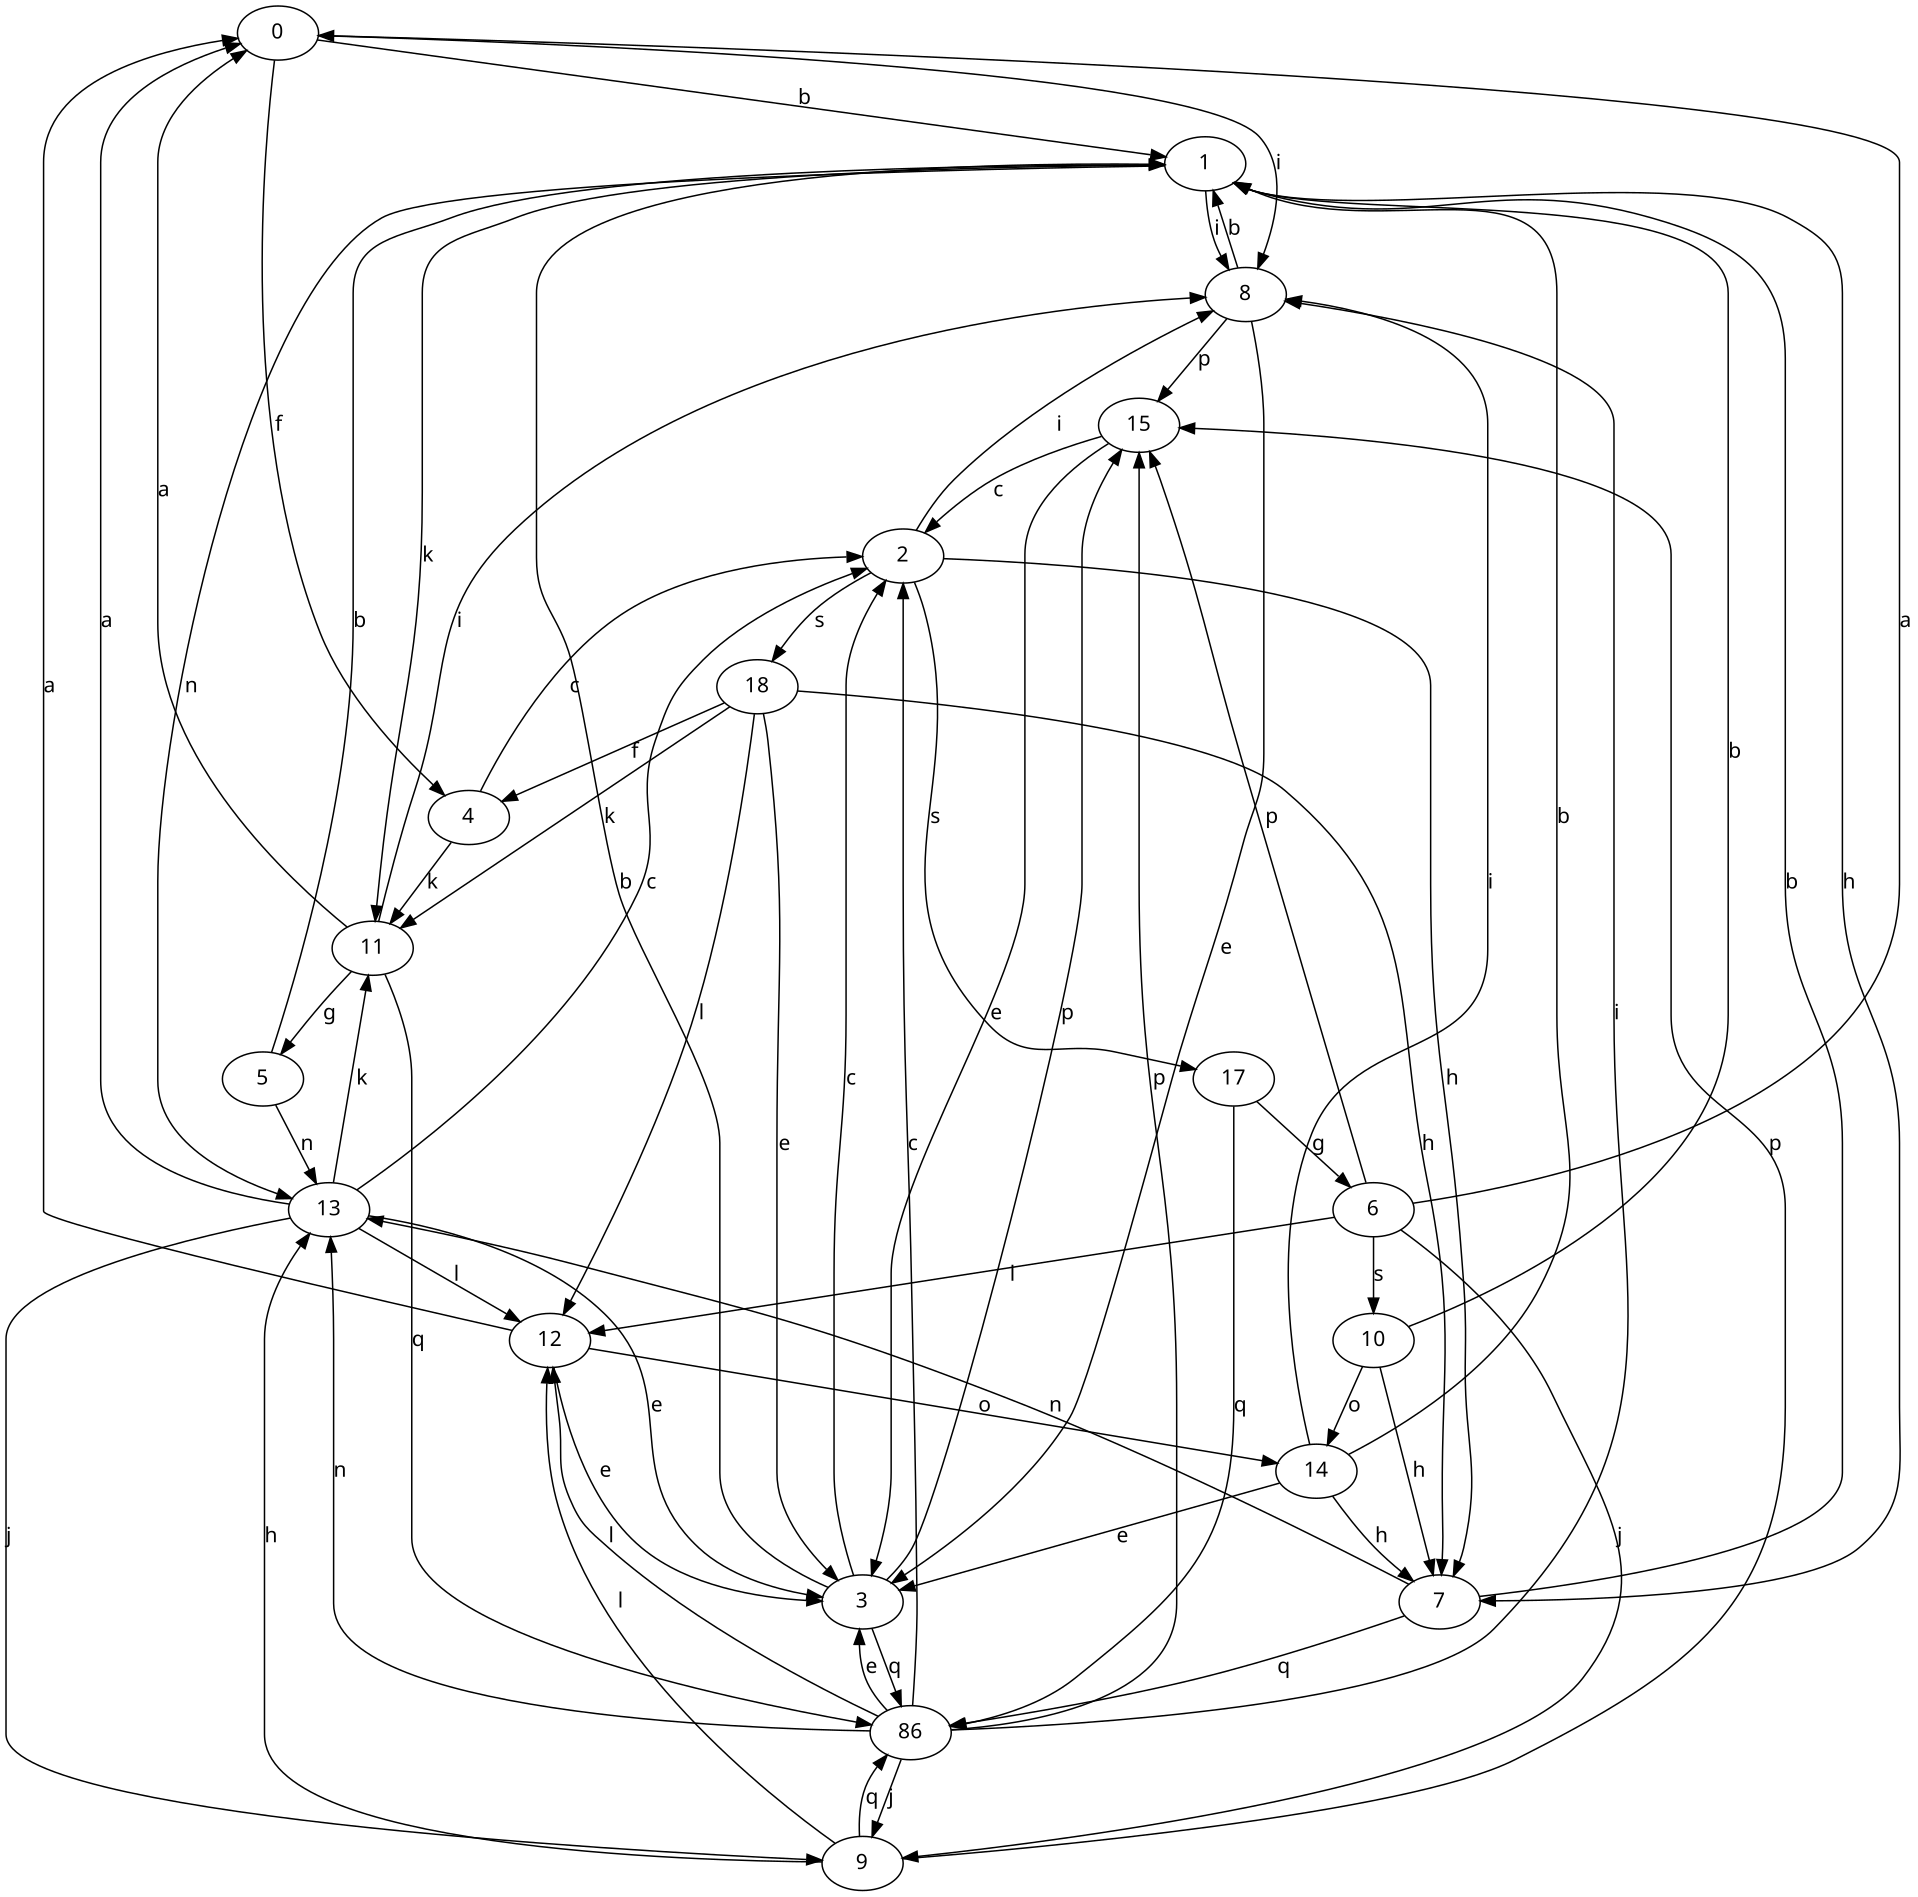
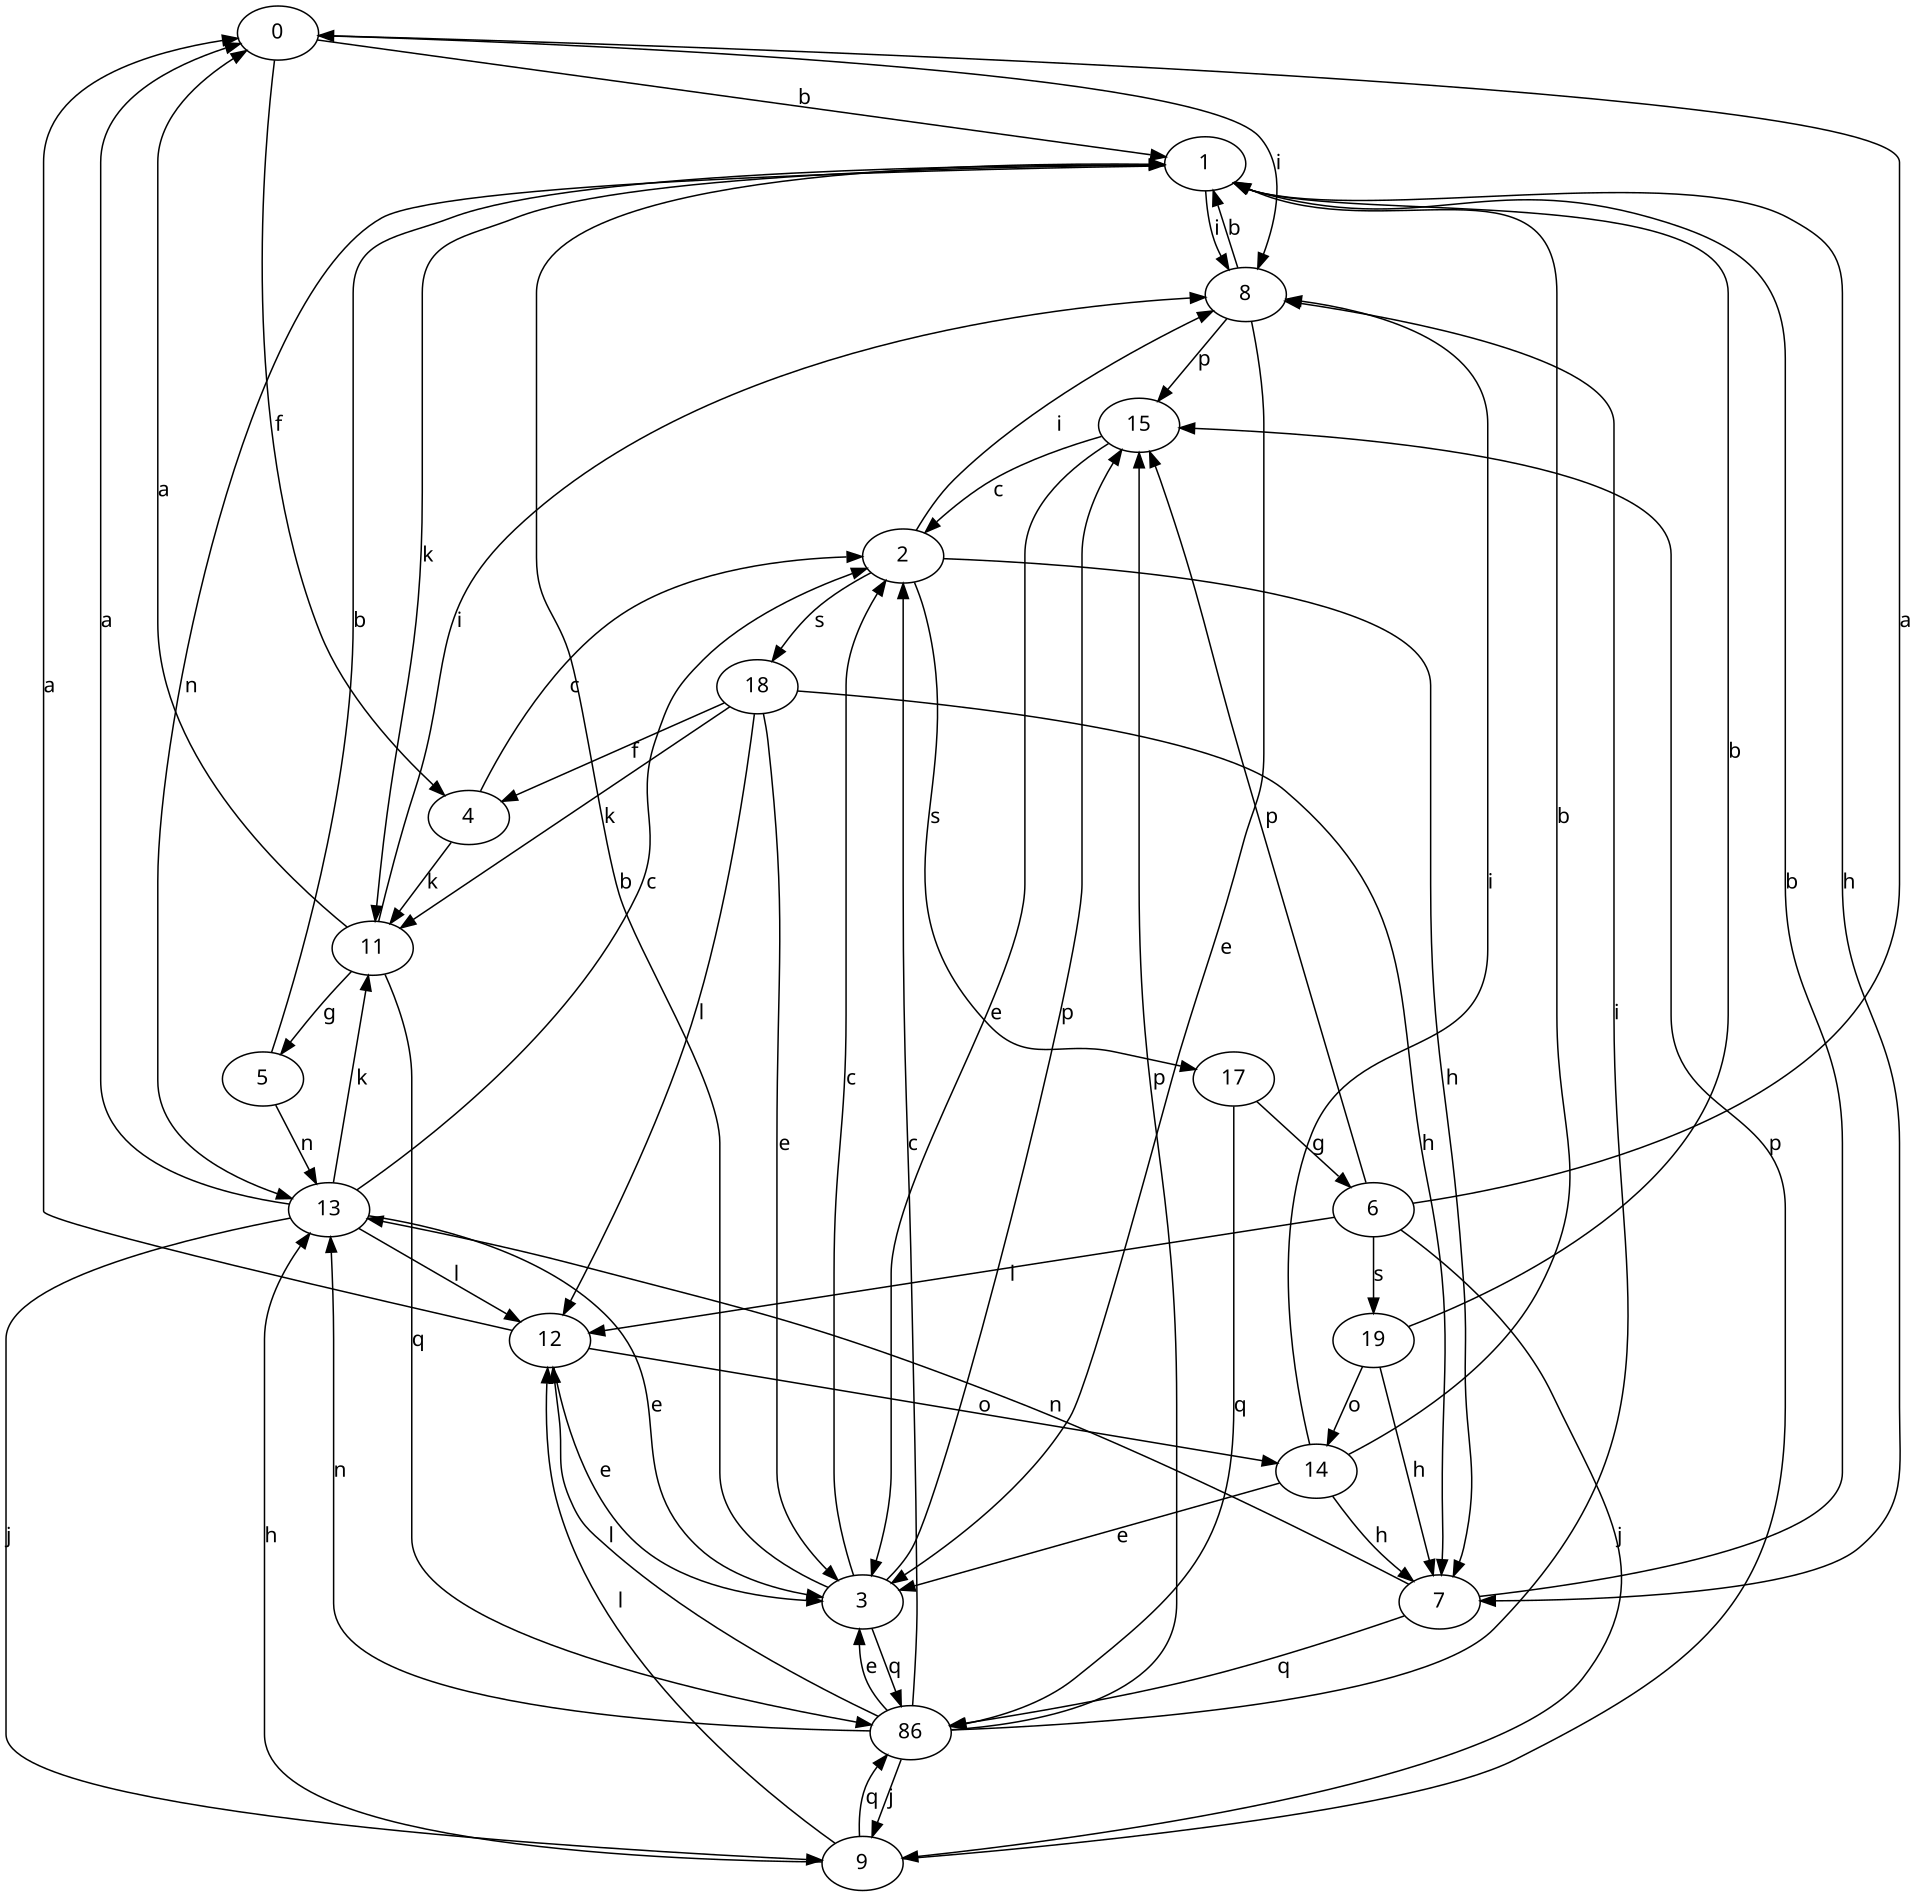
node "10": label "10" -> "19"
